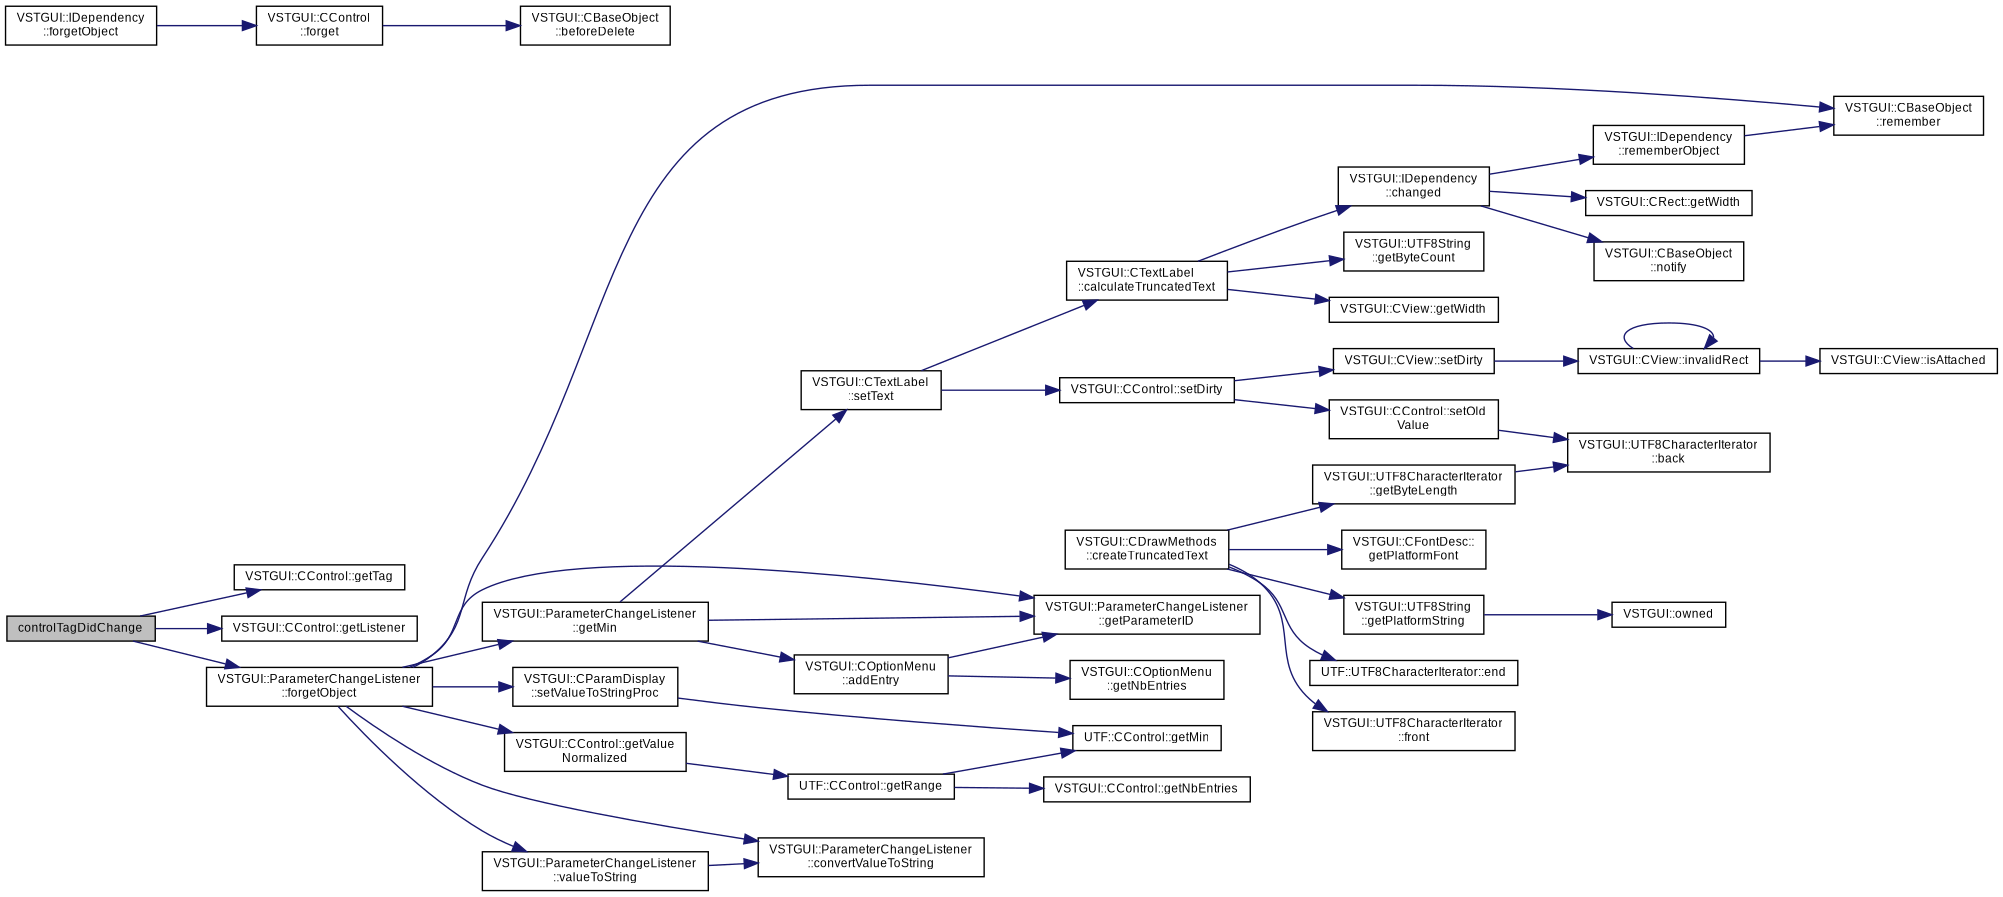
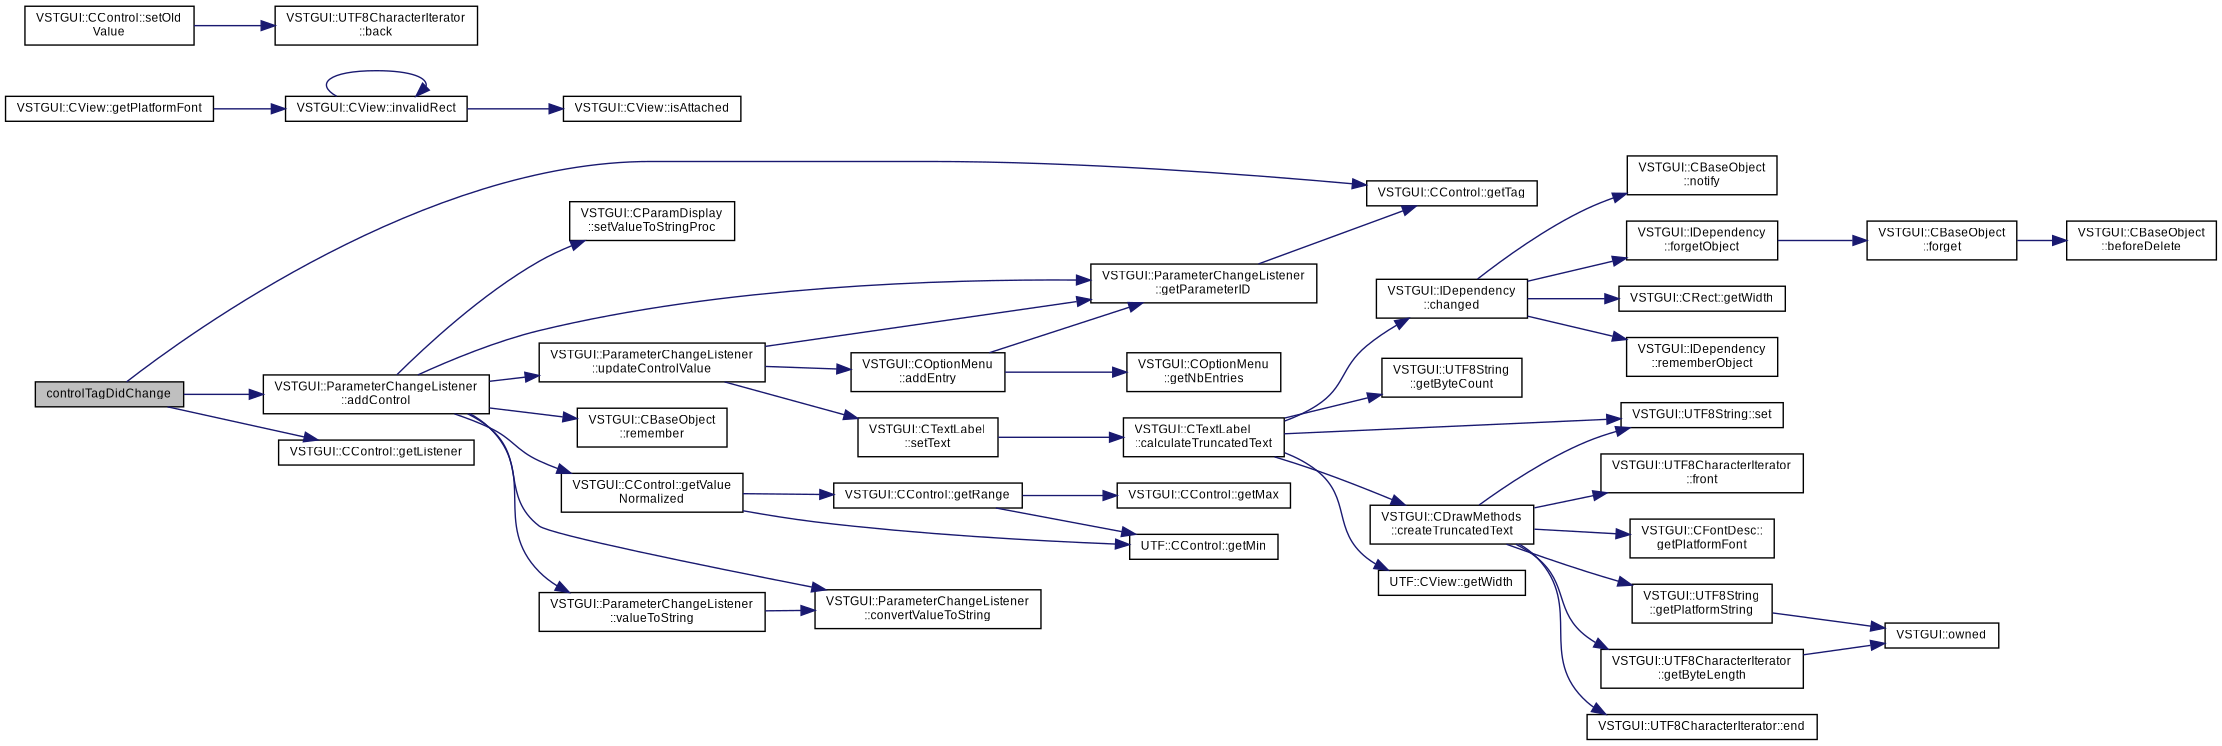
node "VSTGUI::CControl ::forget": label "VSTGUI::CControl ::forget" -> "VSTGUI::CBaseObject ::forget"
edge "VSTGUI::IDependency ::rememberObject" -> "VSTGUI::CBaseObject ::remember": removed
edge "VSTGUI::ParameterChangeListener ::getParameterID" -> "VSTGUI::CControl::getTag": added
edge "VSTGUI::IDependency ::changed" -> "VSTGUI::IDependency ::forgetObject": added
node "VSTGUI::CView::getWidth": label "VSTGUI::CView::getWidth" -> "UTF::CView::getWidth"
node "VSTGUI::CView::setDirty": label "VSTGUI::CView::setDirty" -> "VSTGUI::CView::getPlatformFont"
node "VSTGUI::CControl::setDirty": removed
node "VSTGUI::UTF8String::set": added
edge "VSTGUI::UTF8CharacterIterator ::getByteLength" -> "VSTGUI::UTF8CharacterIterator ::back": now "VSTGUI::UTF8CharacterIterator ::getByteLength" -> "VSTGUI::owned"
edge "VSTGUI::CTextLabel ::calculateTruncatedText" -> "VSTGUI::CDrawMethods ::createTruncatedText": added
node "VSTGUI::ParameterChangeListener ::getMin": label "VSTGUI::ParameterChangeListener ::getMin" -> "VSTGUI::ParameterChangeListener ::updateControlValue"
node "UTF::UTF8CharacterIterator::end": label "UTF::UTF8CharacterIterator::end" -> "VSTGUI::UTF8CharacterIterator::end"
node "VSTGUI::ParameterChangeListener ::forgetObject": label "VSTGUI::ParameterChangeListener ::forgetObject" -> "VSTGUI::ParameterChangeListener ::addControl"
edge "VSTGUI::CParamDisplay ::setValueToStringProc" -> "UTF::CControl::getMin": now "VSTGUI::CControl::getValue Normalized" -> "UTF::CControl::getMin"
node "UTF::CControl::getRange": label "UTF::CControl::getRange" -> "VSTGUI::CControl::getRange"
node "VSTGUI::CControl::getNbEntries": label "VSTGUI::CControl::getNbEntries" -> "VSTGUI::CControl::getMax"
